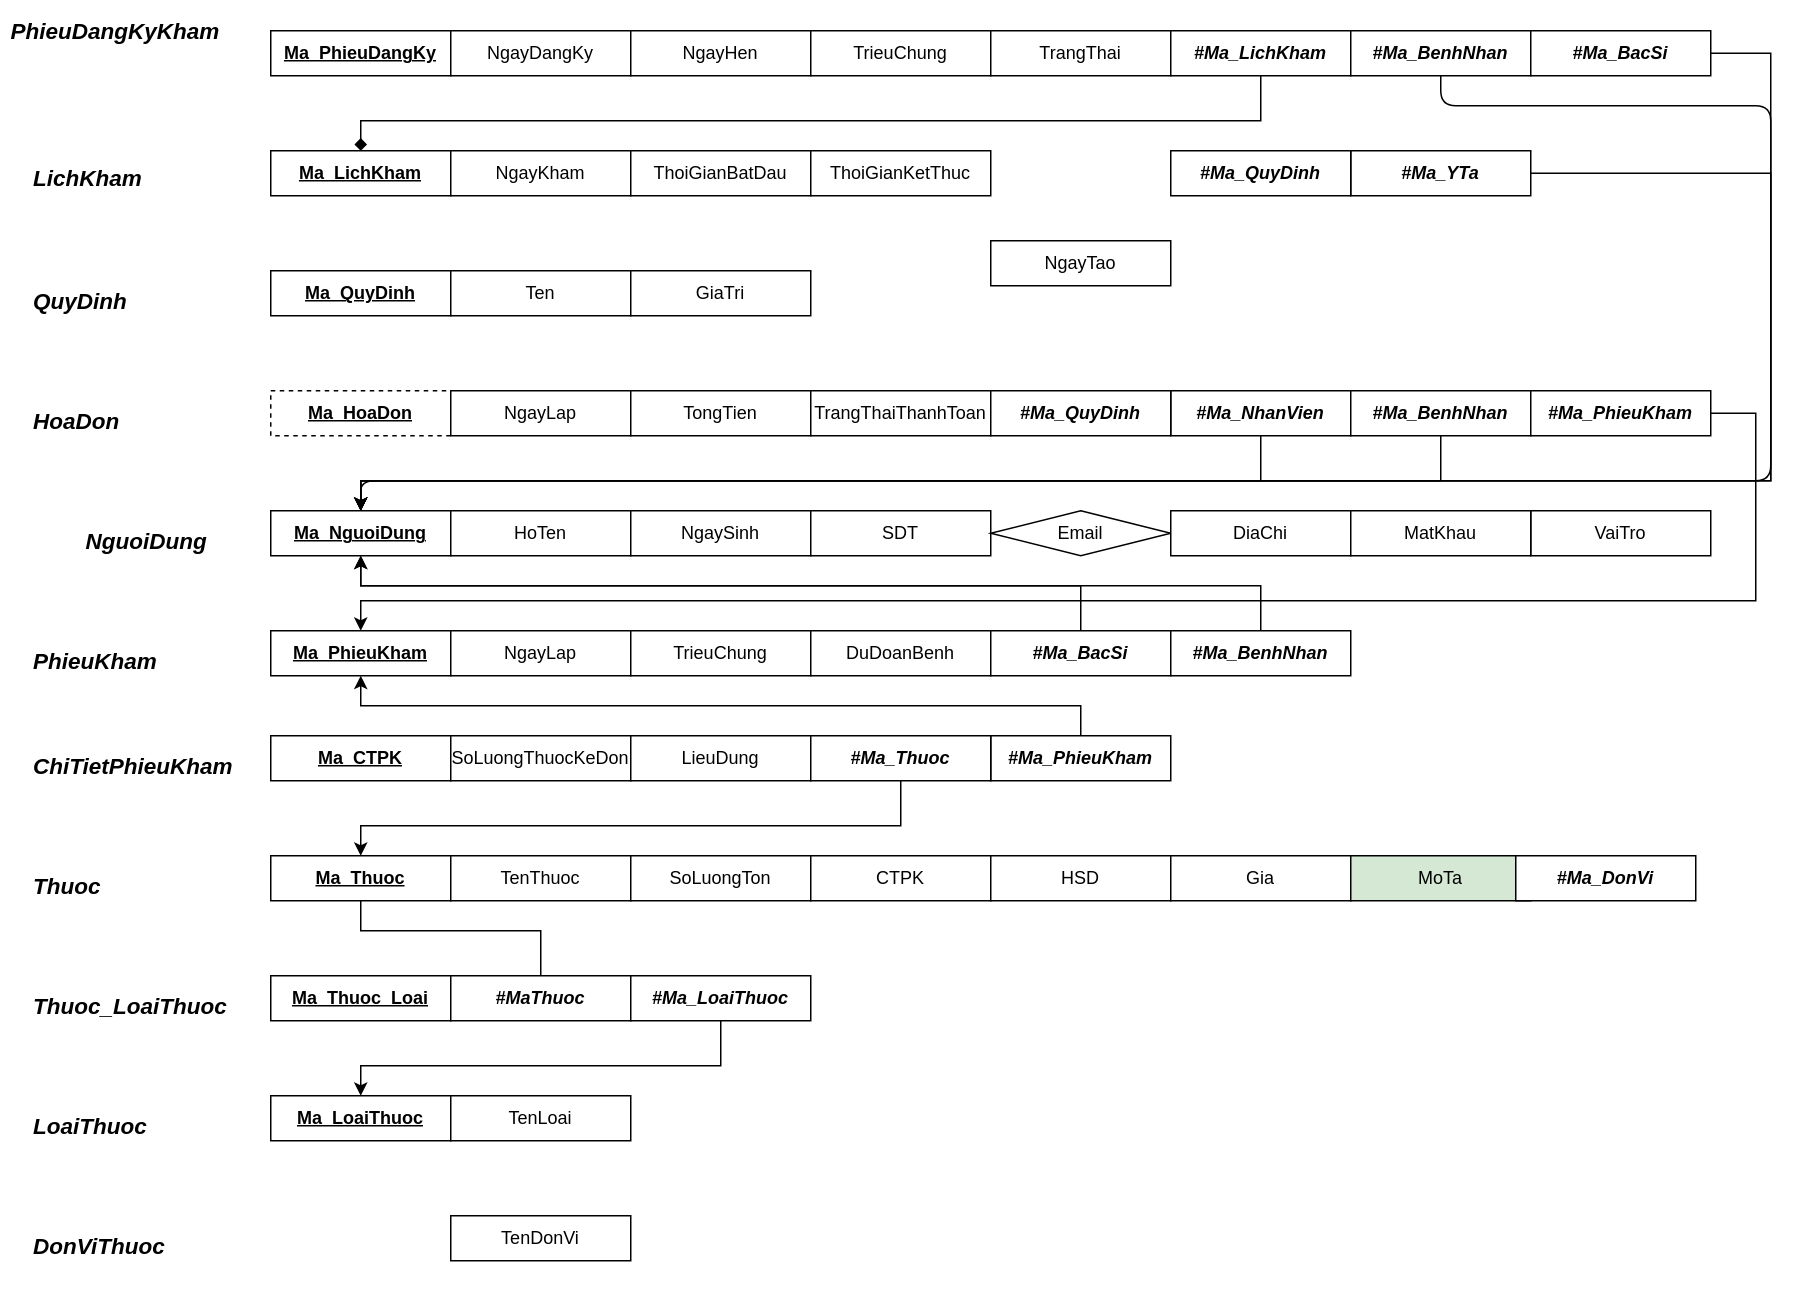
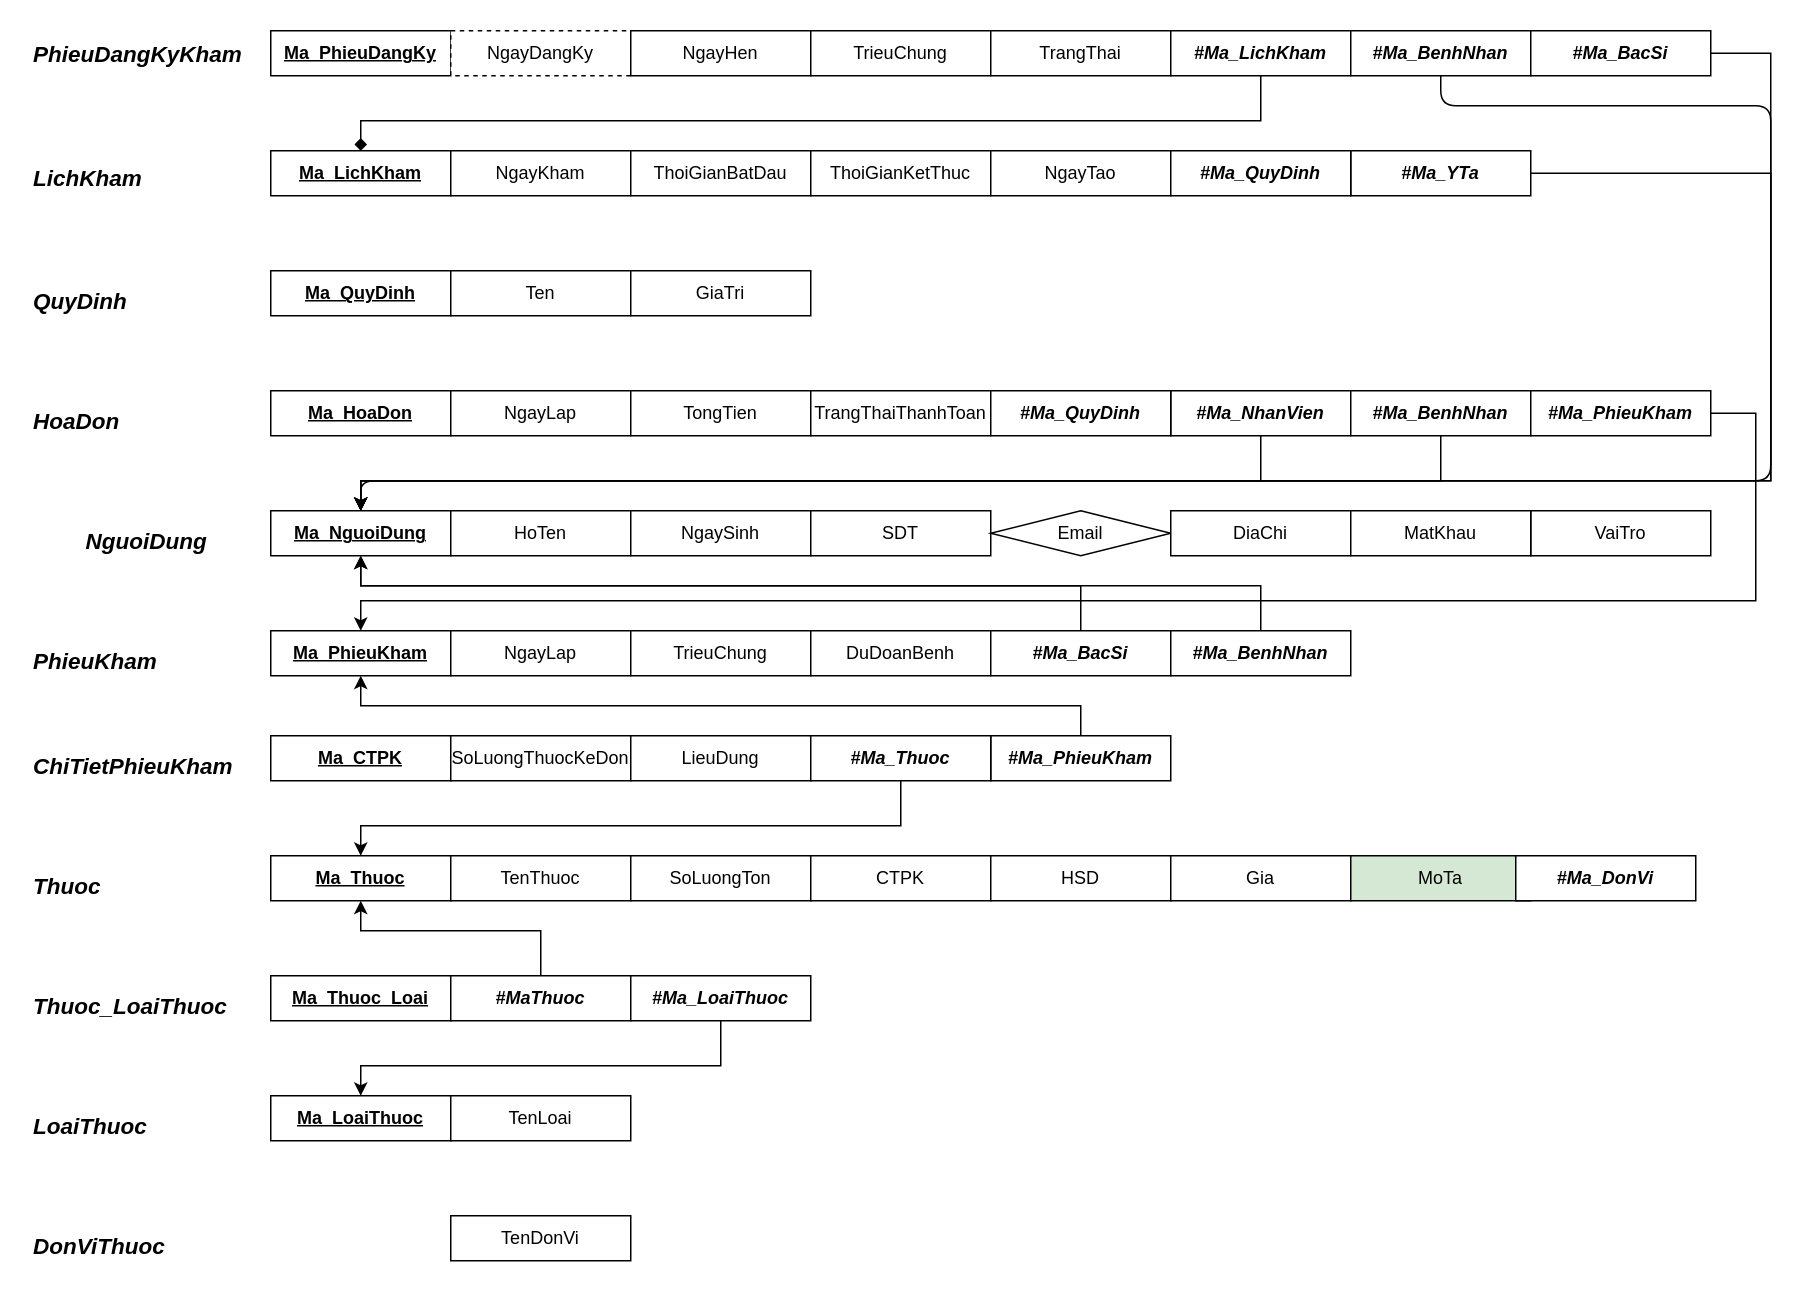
node "PhieuDangKyKham": moved (113, 27) -> (136, 50)
node "NgayDangKy": style solid -> dashed
node "NgayTao": moved (1081, 263) -> (1081, 173)
node "Ma_HoaDon": style dashed -> solid
edge "Ma_Thuoc" -- "#MaThuoc": arrowhead none -> classic
